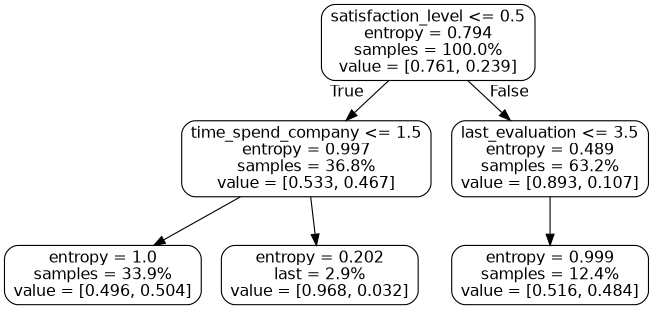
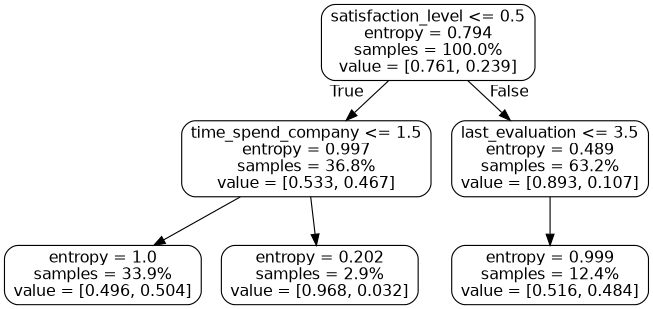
node "entropy = 0.202 last = 2.9% value = [0.968, 0.032]": label "entropy = 0.202 last = 2.9% value = [0.968, 0.032]" -> "entropy = 0.202 samples = 2.9% value = [0.968, 0.032]"
